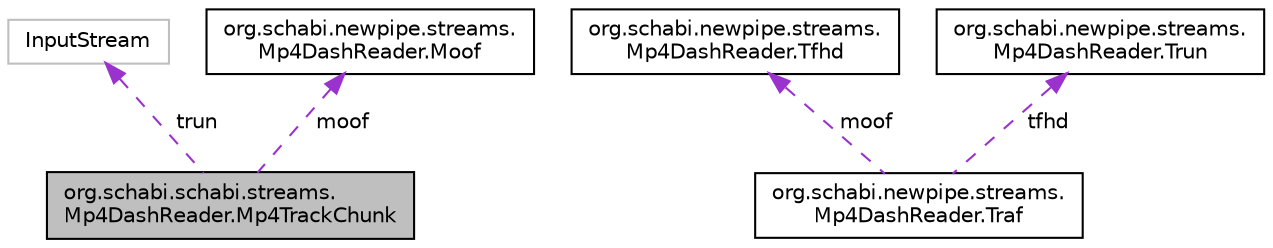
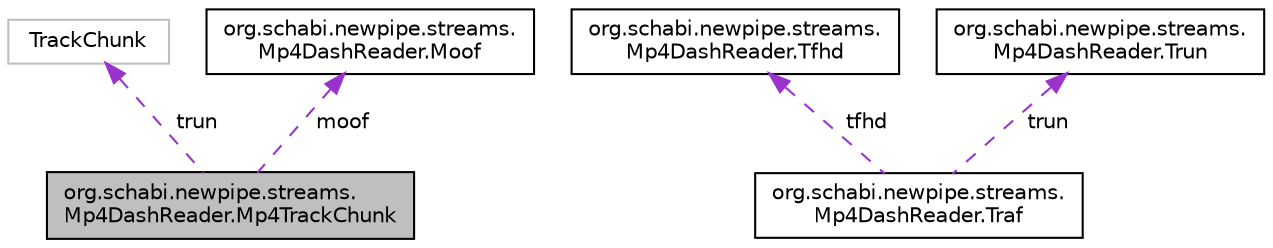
node "InputStream": label "InputStream" -> "TrackChunk"
edge "org.schabi.newpipe.streams. Mp4DashReader.Traf" -> "org.schabi.newpipe.streams. Mp4DashReader.Tfhd": label " moof" -> " tfhd"
edge "org.schabi.newpipe.streams. Mp4DashReader.Traf" -> "org.schabi.newpipe.streams. Mp4DashReader.Trun": label " tfhd" -> " trun"
node "org.schabi.schabi.streams. Mp4DashReader.Mp4TrackChunk": label "org.schabi.schabi.streams. Mp4DashReader.Mp4TrackChunk" -> "org.schabi.newpipe.streams. Mp4DashReader.Mp4TrackChunk"
